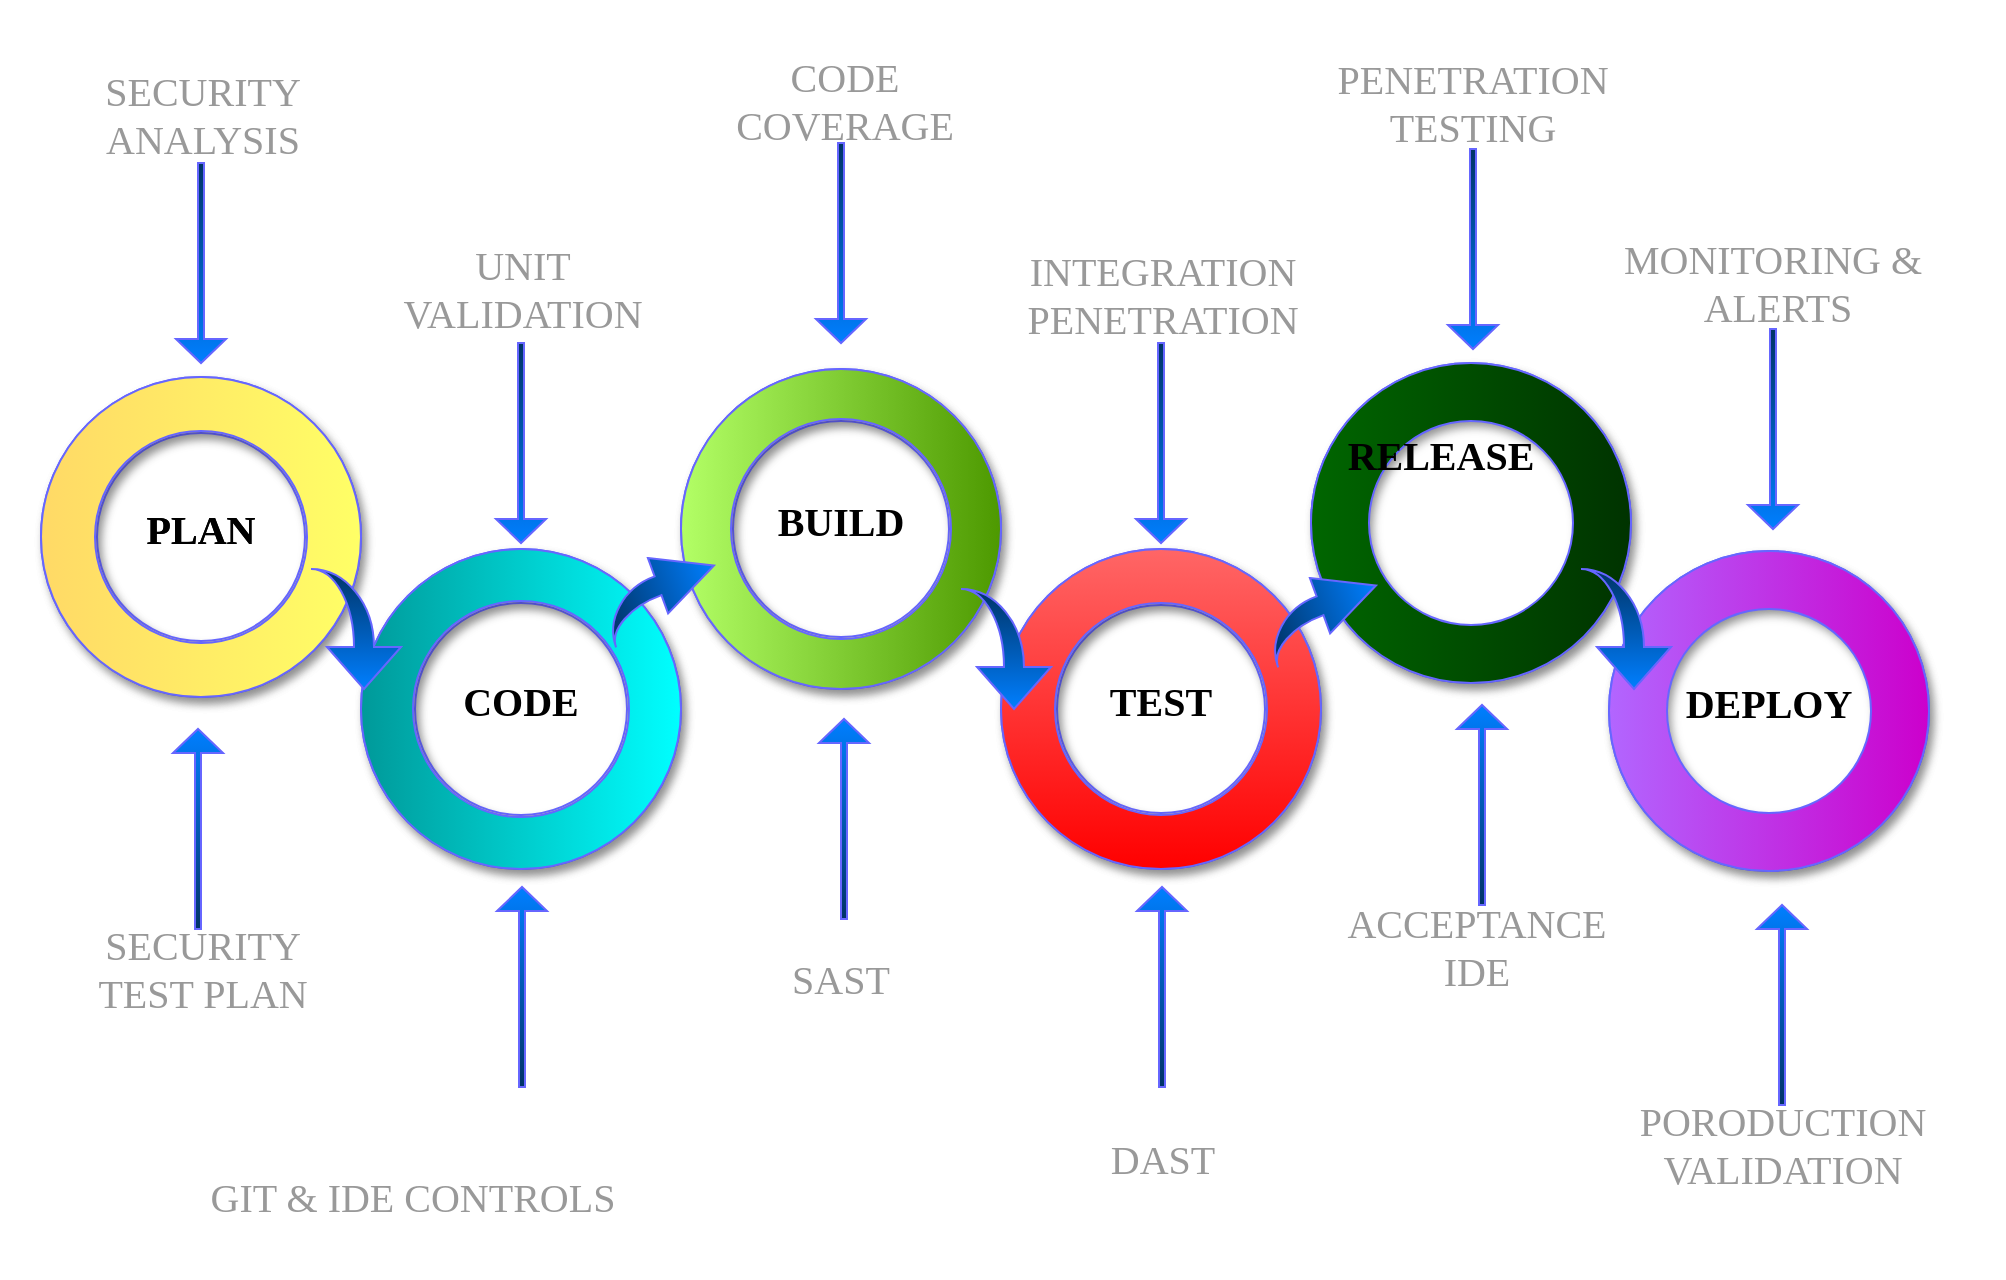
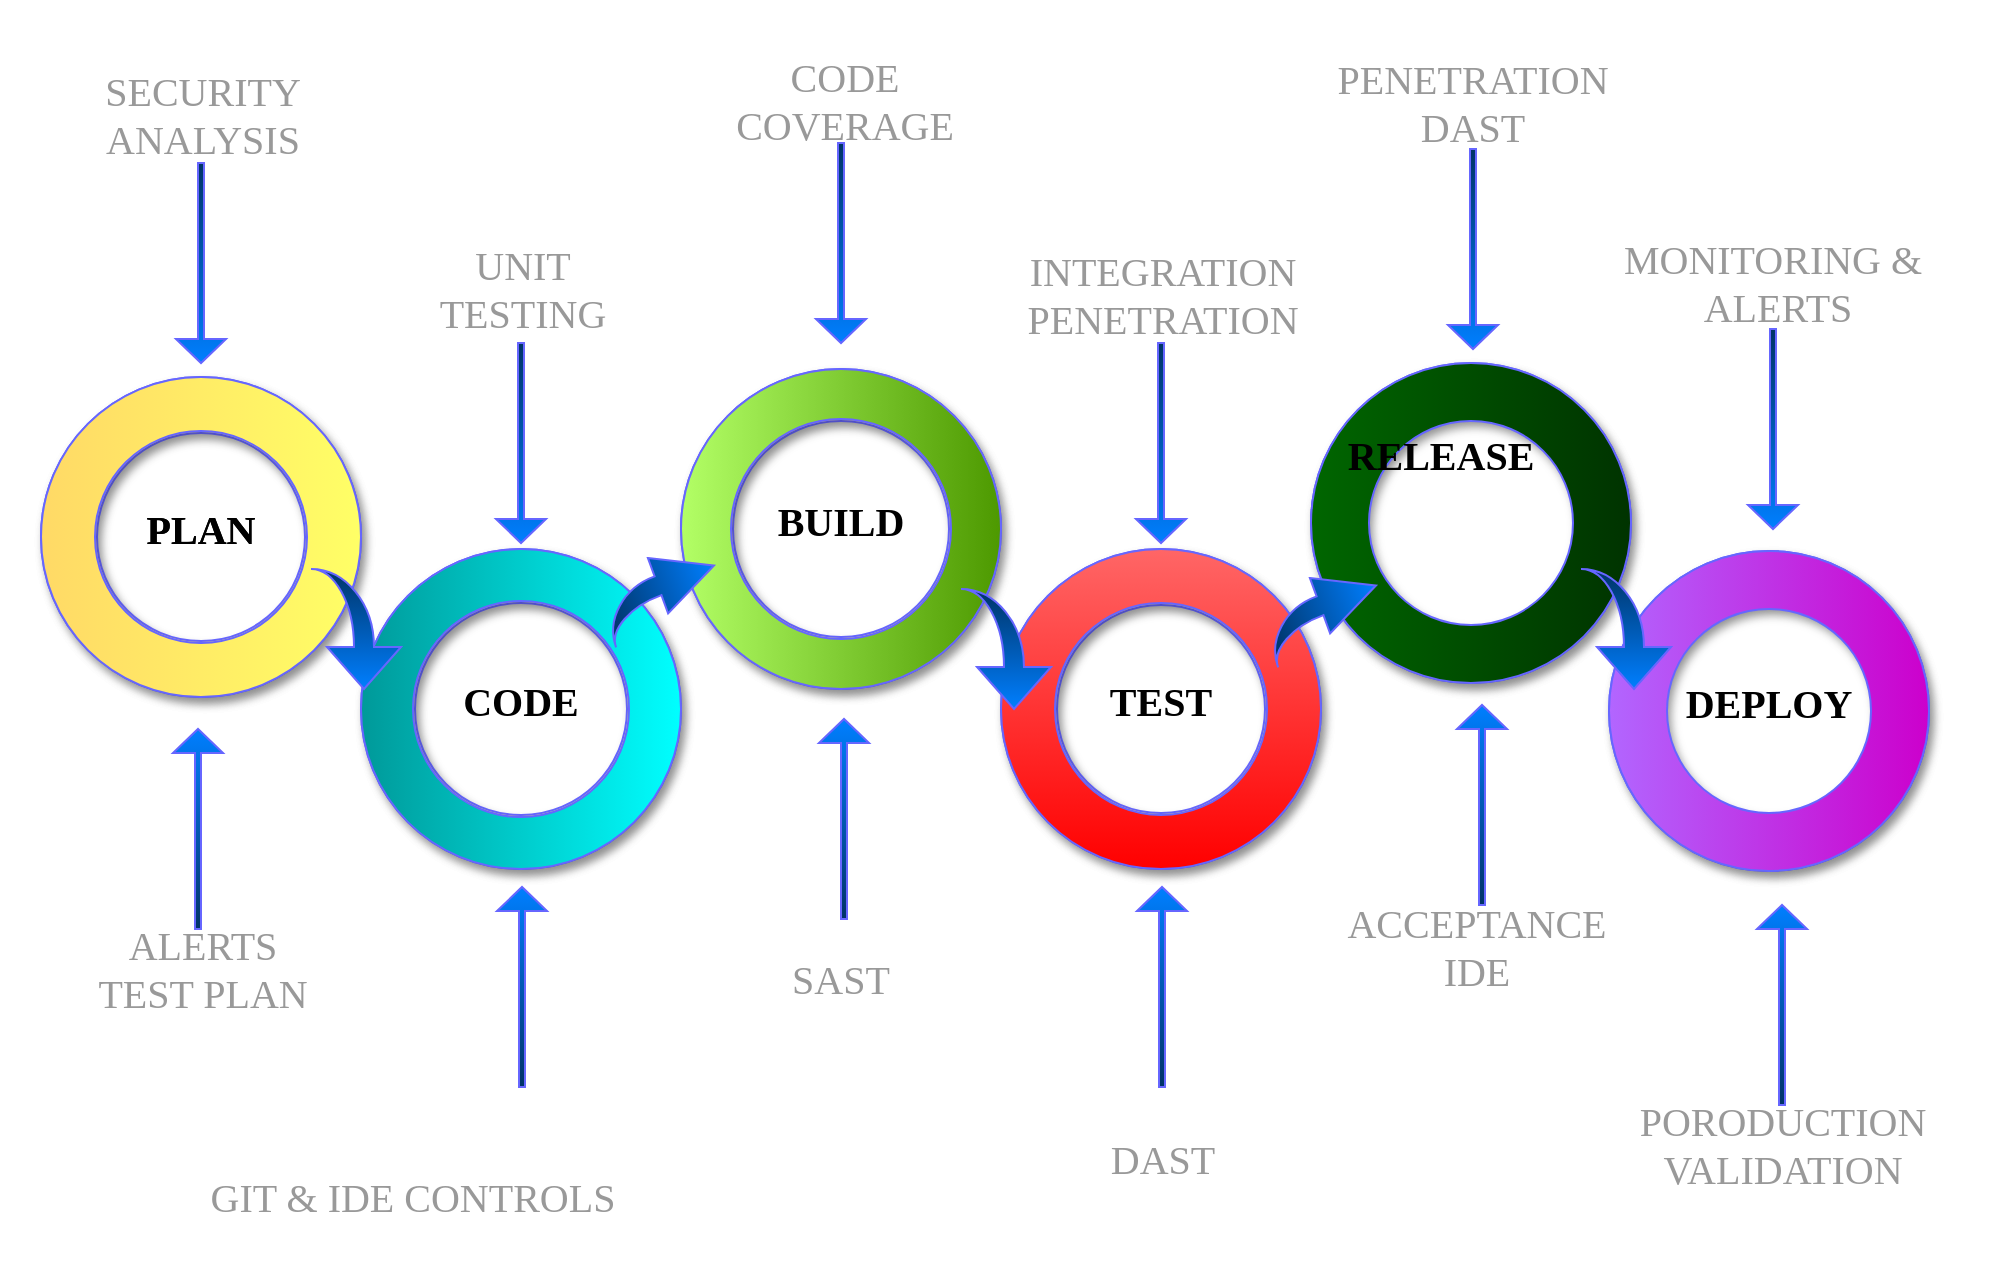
node "PENETRATION TESTING": label "PENETRATION TESTING" -> "PENETRATION DAST"
node "UNIT VALIDATION": label "UNIT VALIDATION" -> "UNIT TESTING"
node "SECURITY TEST PLAN": label "SECURITY TEST PLAN" -> "ALERTS TEST PLAN"
